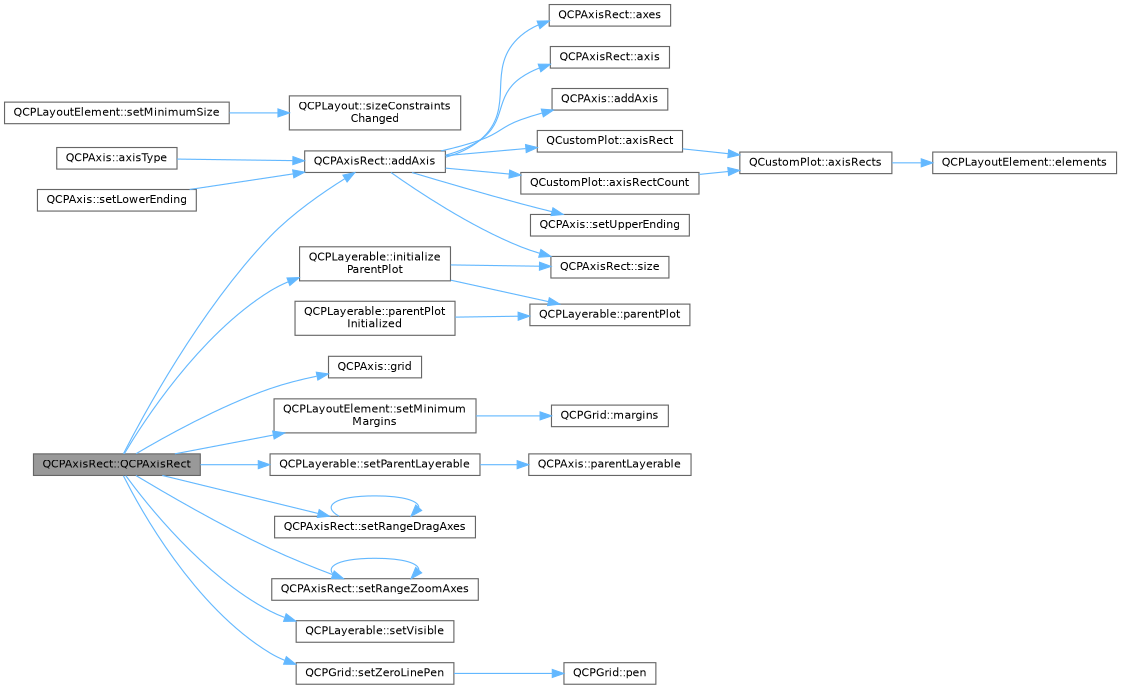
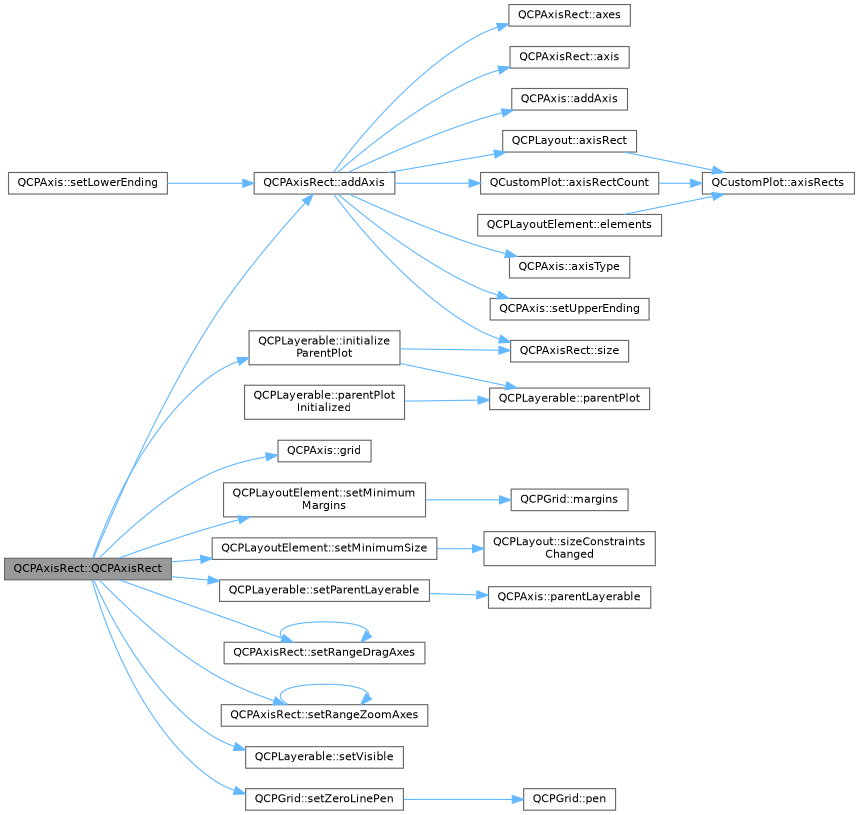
node "QCustomPlot::axisRect": label "QCustomPlot::axisRect" -> "QCPLayout::axisRect"
edge "QCPAxis::axisType" -> "QCPAxisRect::addAxis": reversed
edge "QCustomPlot::axisRects" -> "QCPLayoutElement::elements": reversed
edge "QCPAxisRect::QCPAxisRect" -> "QCPLayoutElement::setMinimumSize": added
